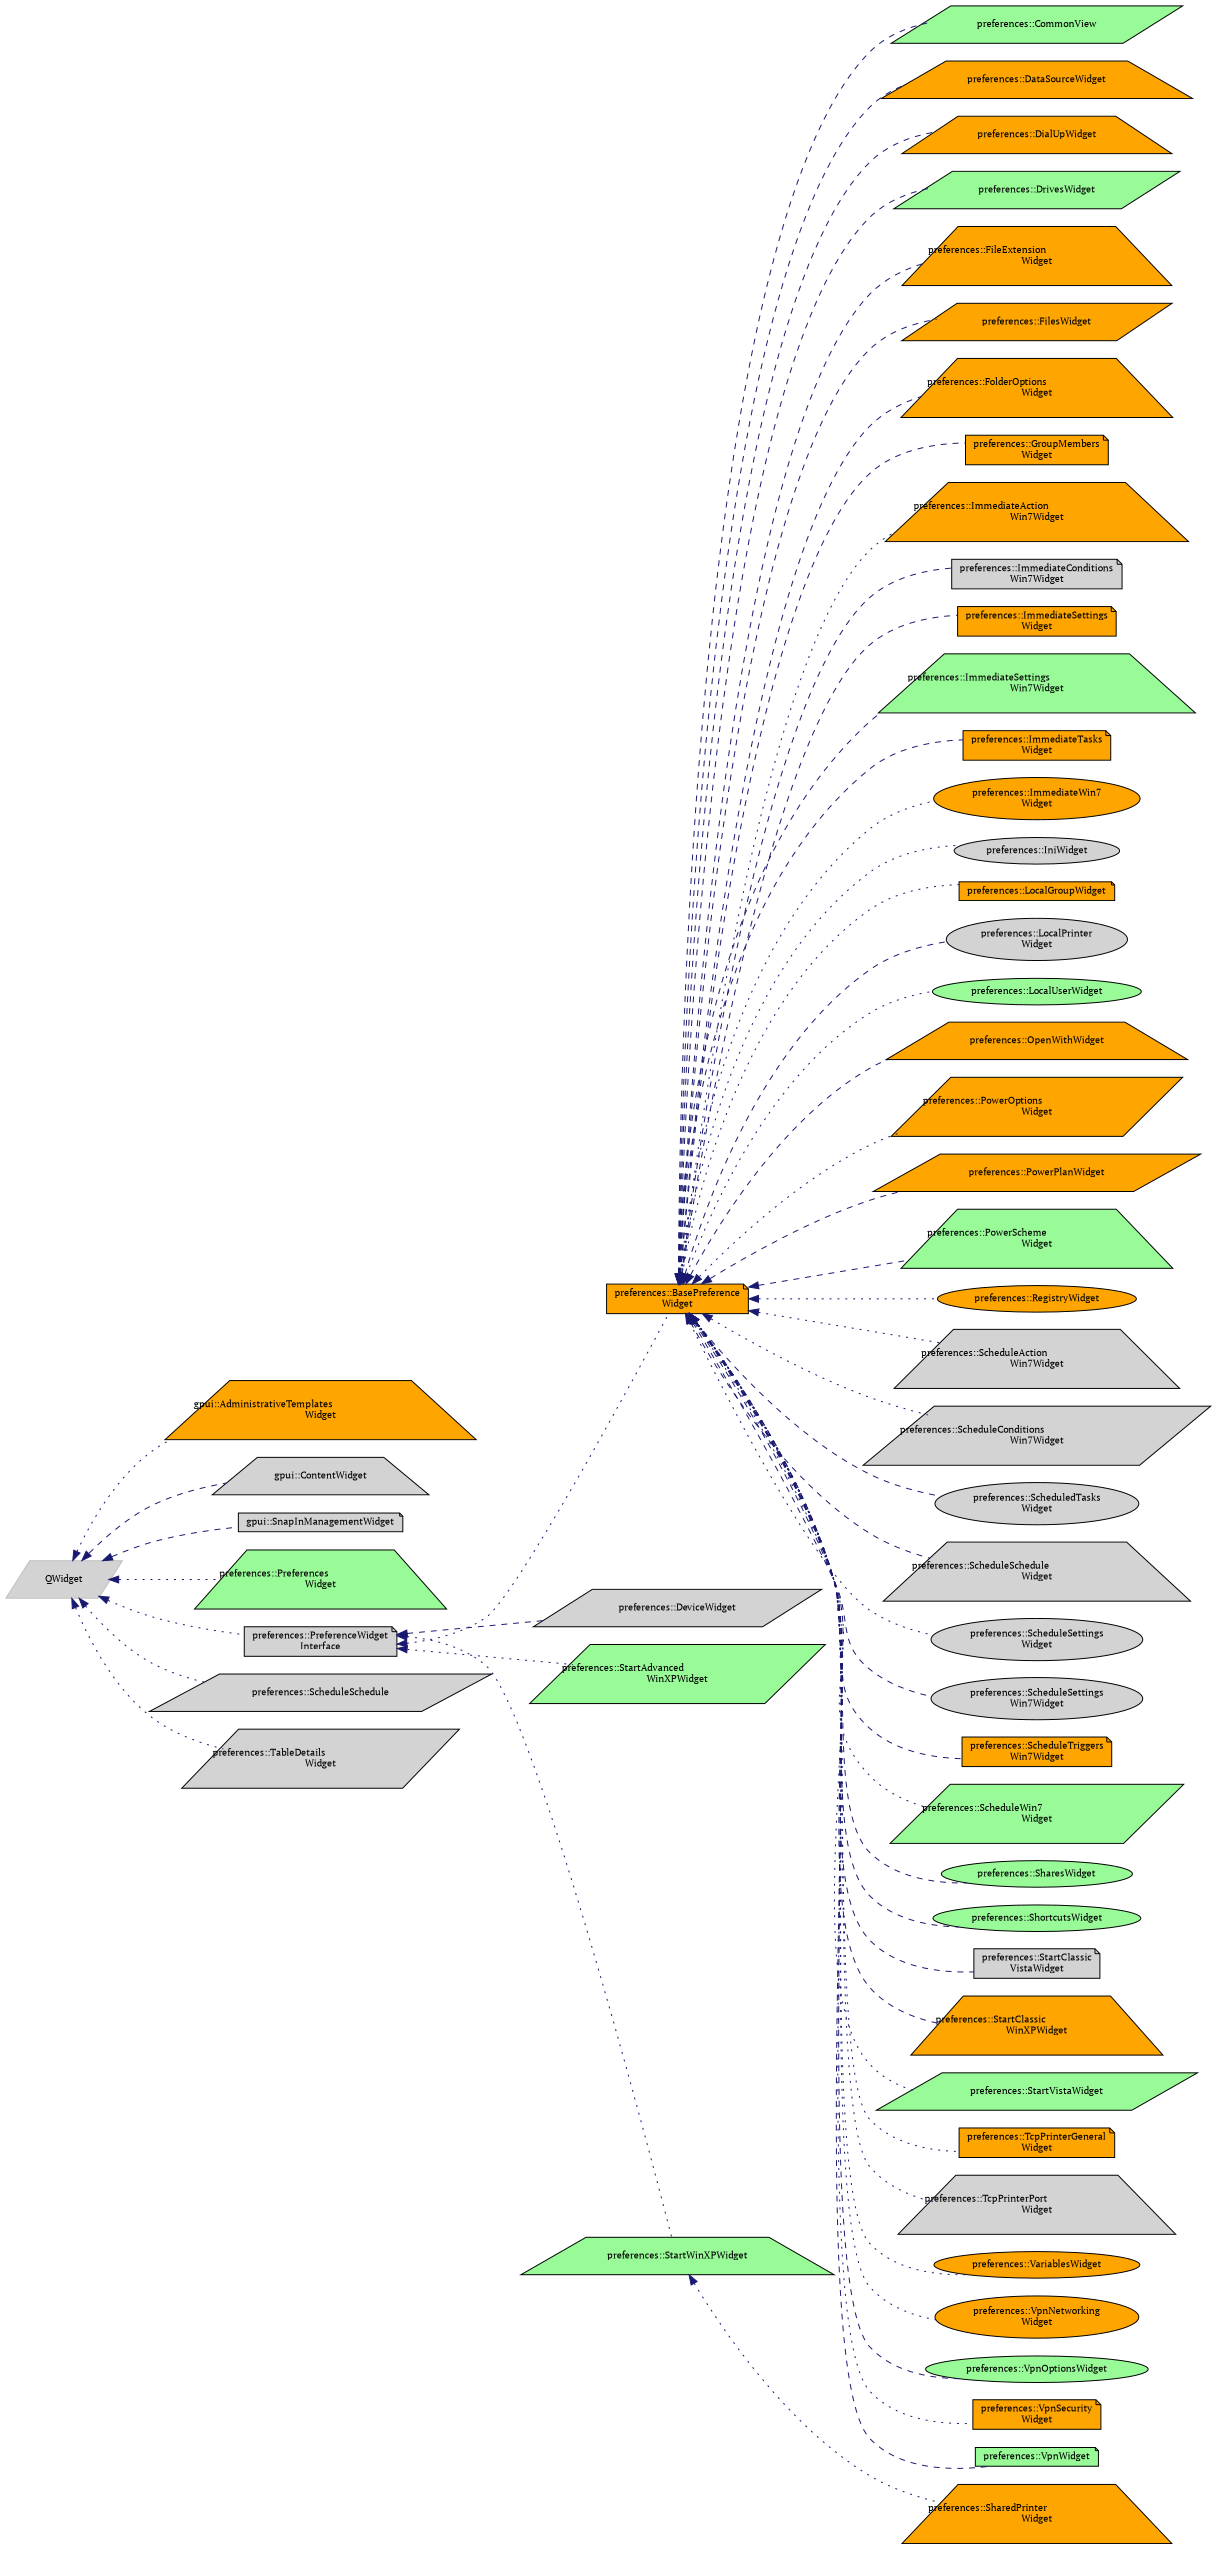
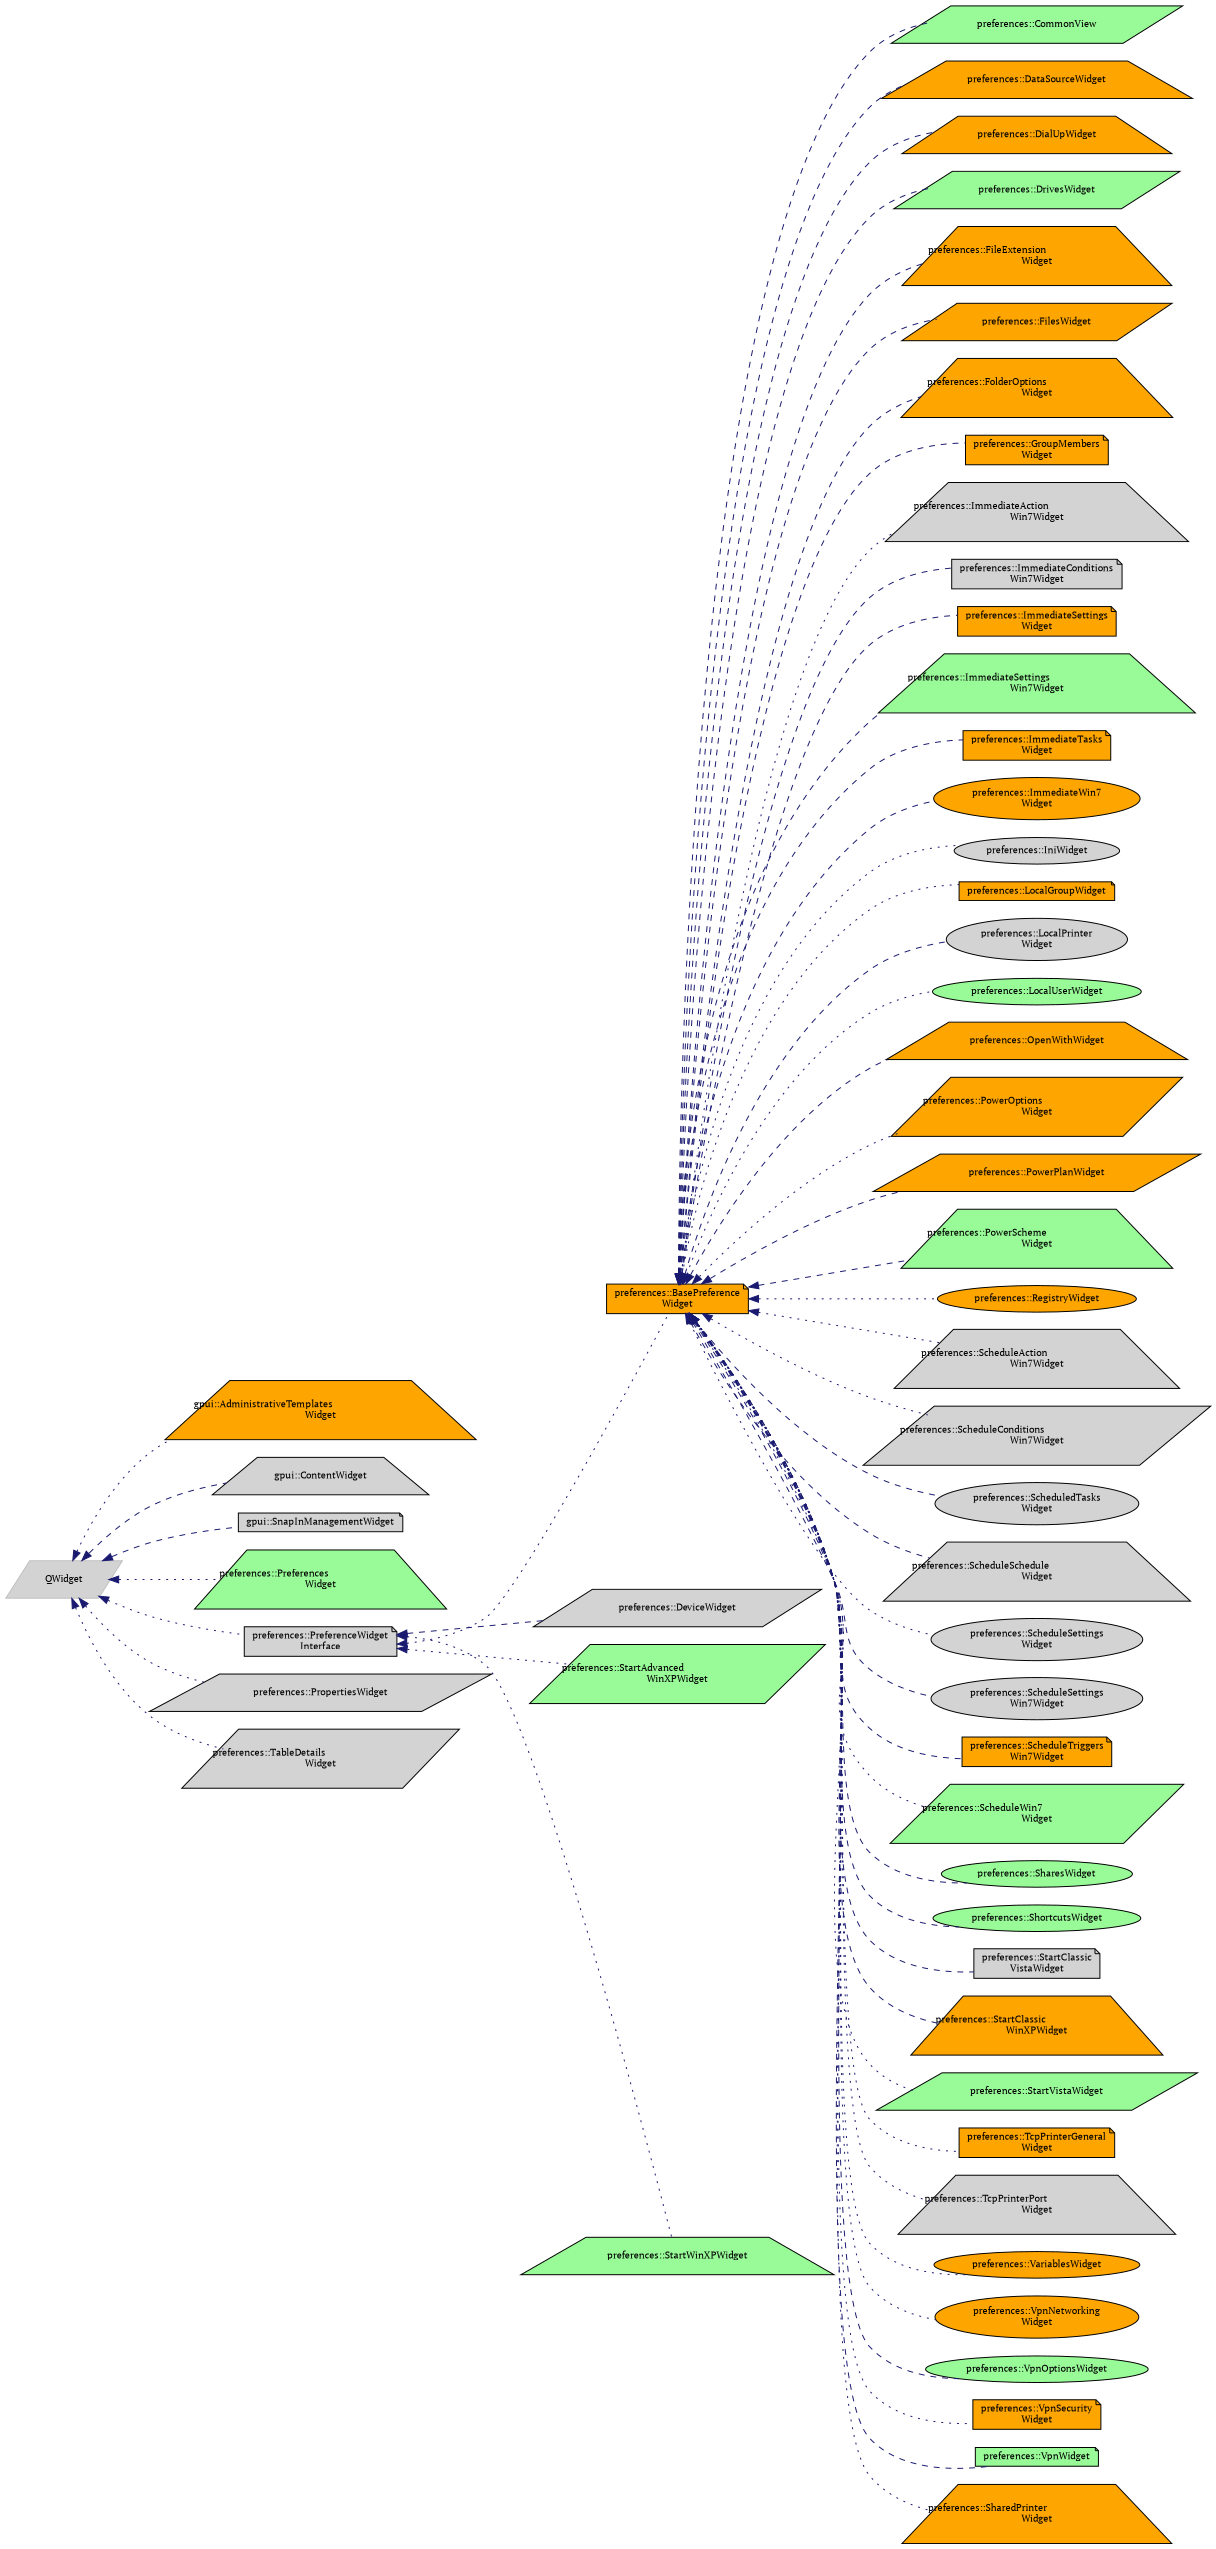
node "preferences::ImmediateAction Win7Widget": fillcolor orange -> lightgrey
edge "preferences::ImmediateWin7 Widget" -> "preferences::BasePreference Widget": style dotted -> dashed
node "preferences::ScheduleSchedule": label "preferences::ScheduleSchedule" -> "preferences::PropertiesWidget"
edge "preferences::SharedPrinter Widget" -> "preferences::StartWinXPWidget": now "preferences::SharedPrinter Widget" -> "preferences::BasePreference Widget"
